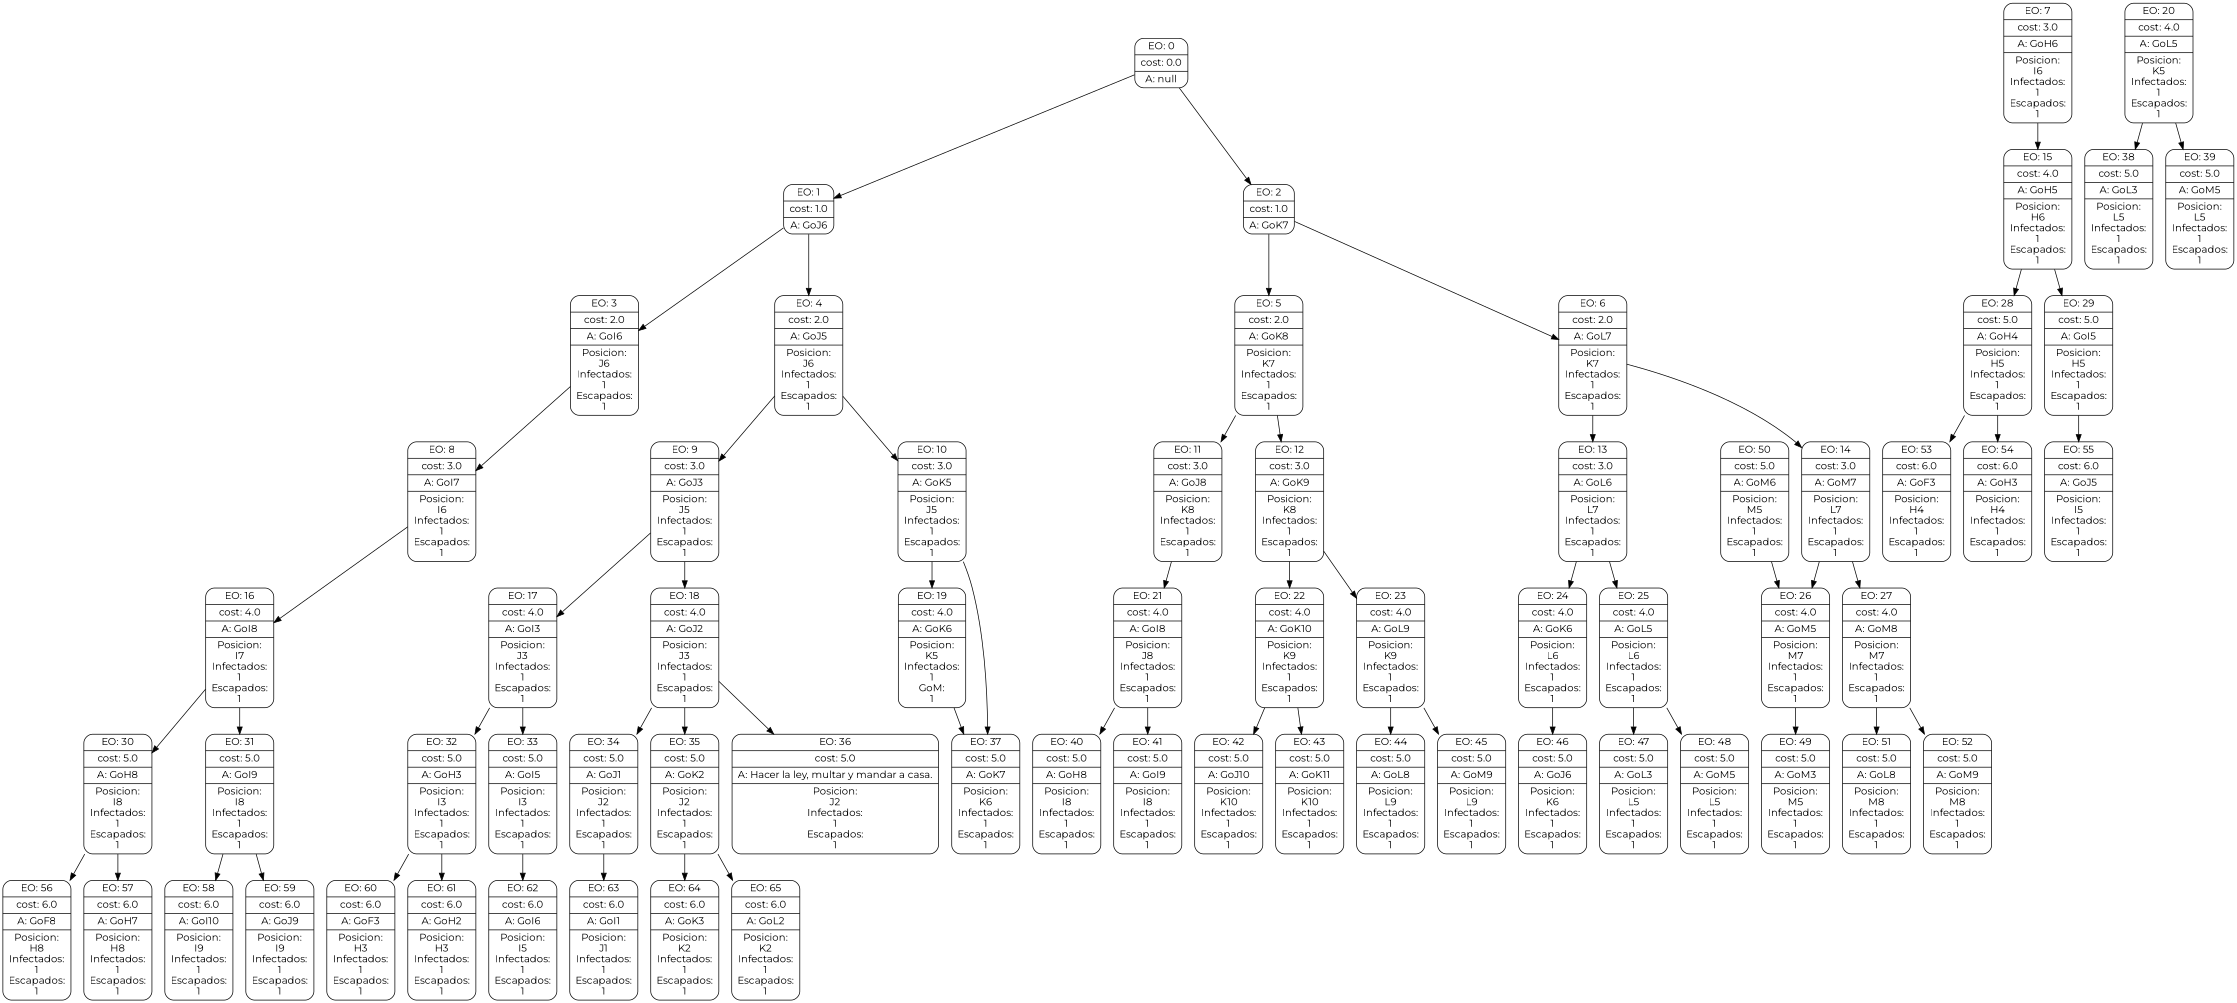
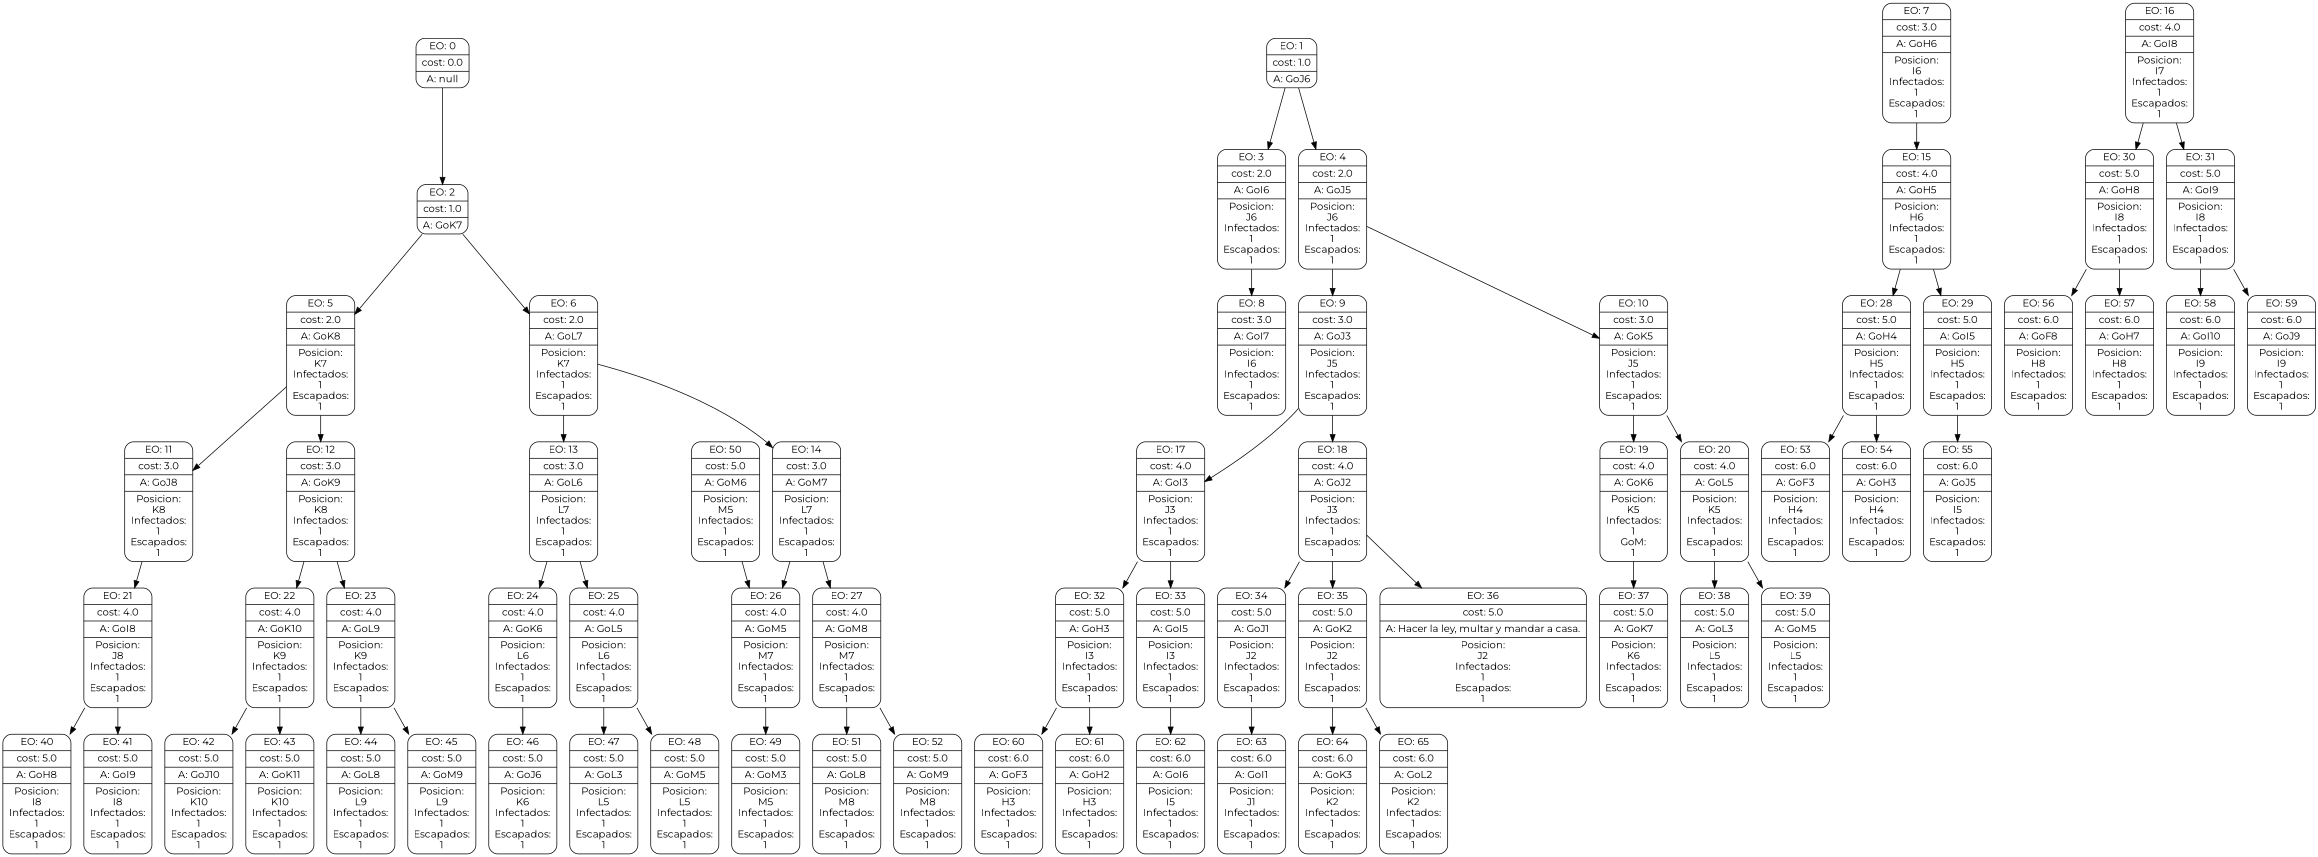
edge "EO: 0" -> "EO: 1": removed
edge "EO: 8" -> "EO: 16": removed
edge "EO: 10" -> "EO: 37": now "EO: 10" -> "EO: 20"
